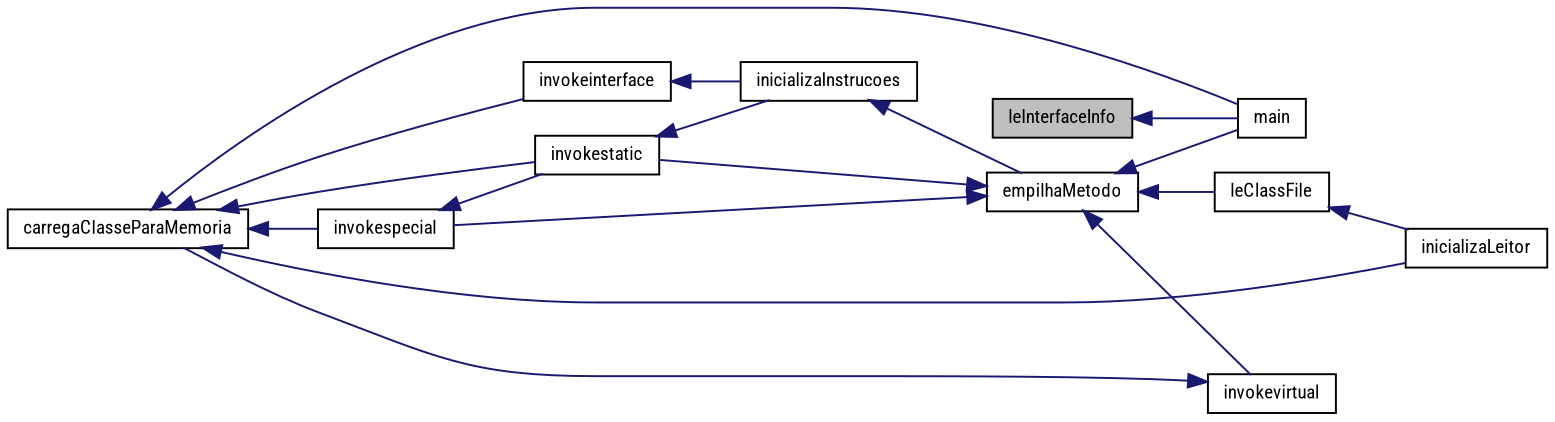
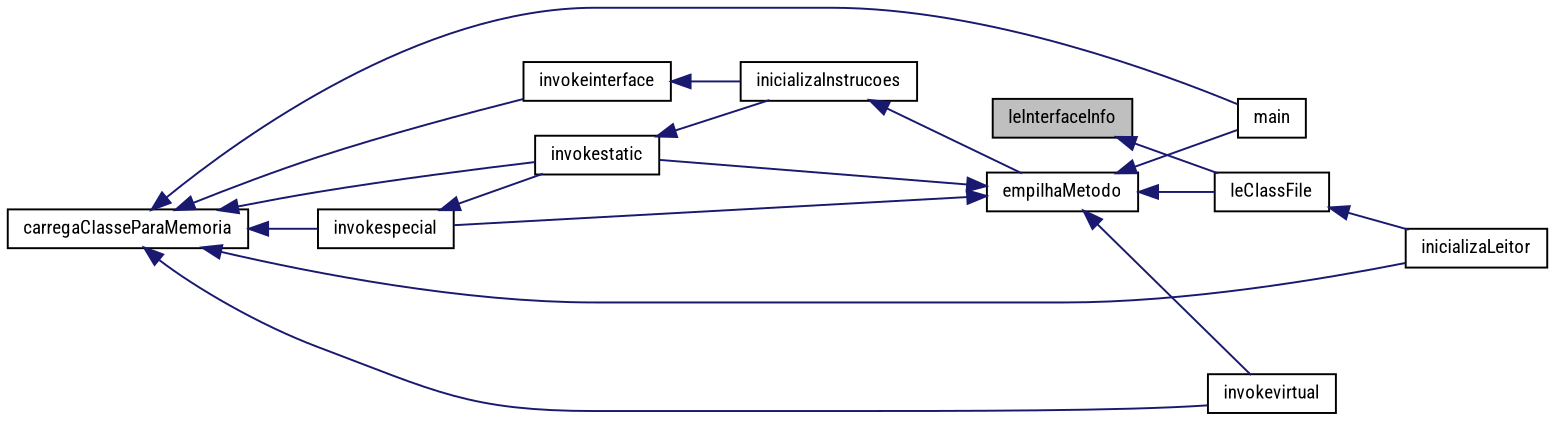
edge "main" -> "leInterfaceInfo": now "leClassFile" -> "leInterfaceInfo"
edge "carregaClasseParaMemoria" -> "invokevirtual": reversed
